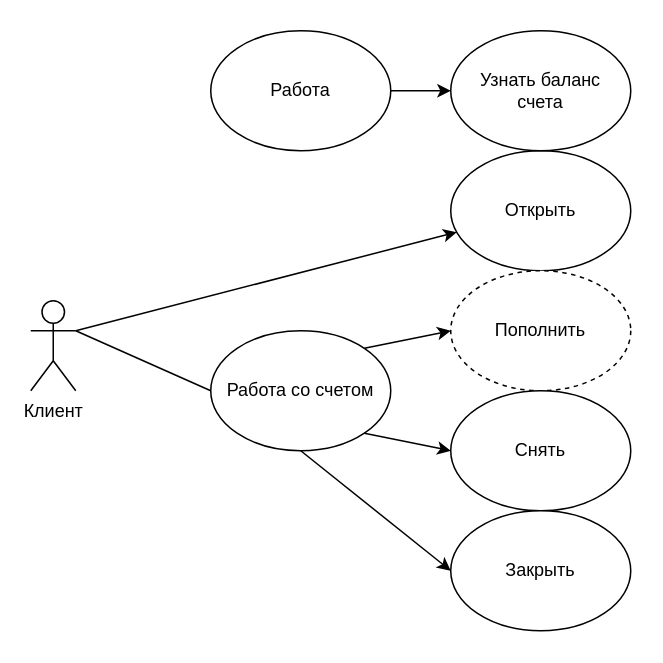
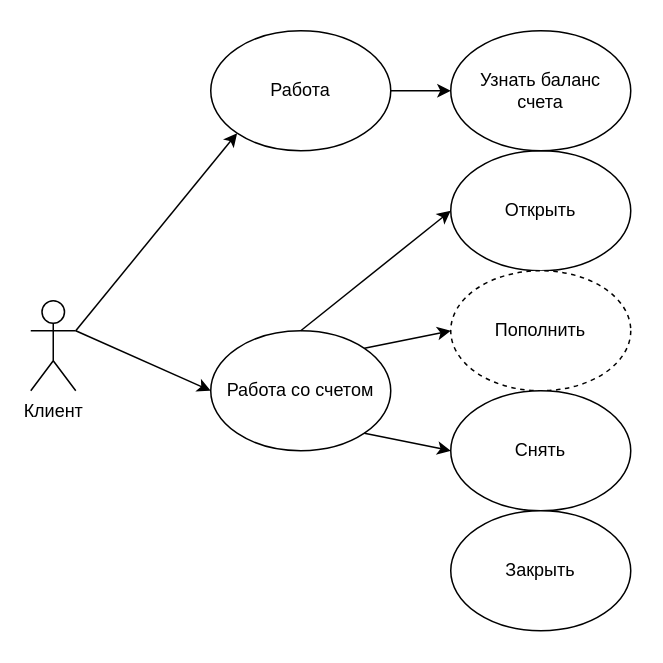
edge "Работа со счетом" -> "Открыть": added
edge "Клиент" -> "Открыть": now "Клиент" -> "Работа"
edge "Клиент" -- "Работа со счетом": arrowhead none -> classic
edge "Работа со счетом" -> "Закрыть": removed
